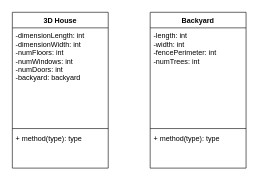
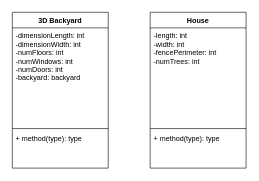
node "3D House": label "3D House" -> "3D Backyard"
node "Backyard": label "Backyard" -> "House"
